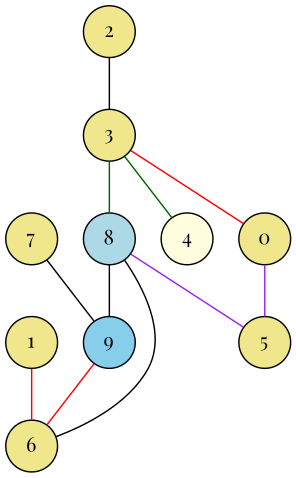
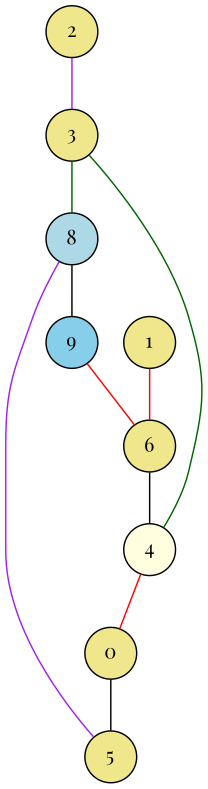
edge "2" -- "3": color black -> purple
edge "3" -- "0": now "4" -- "0"
node "7": removed
edge "0" -- "5": color purple -> black
edge "8" -- "6": now "4" -- "6"
